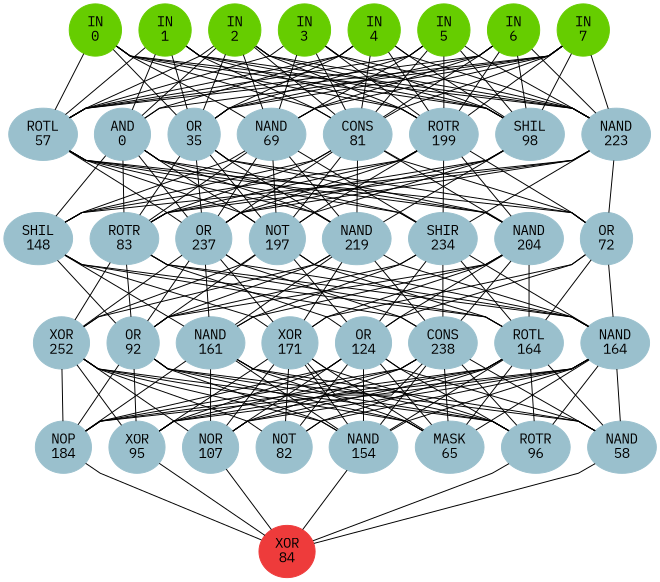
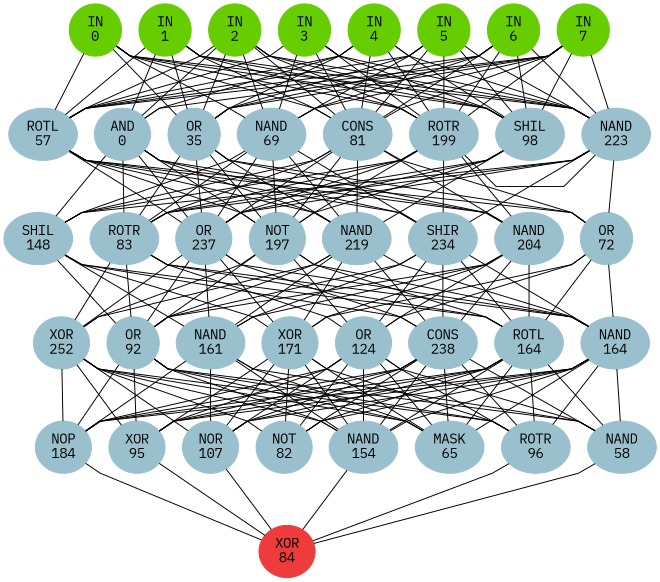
edge "ROTR 199" -- "OR 72": now "ROTR 199" -- "NAND 223"
edge "XOR 171" -- "CONS 238": now "NOT 82" -- "CONS 238"
edge "NAND 161" -- "ROTR 96": removed
